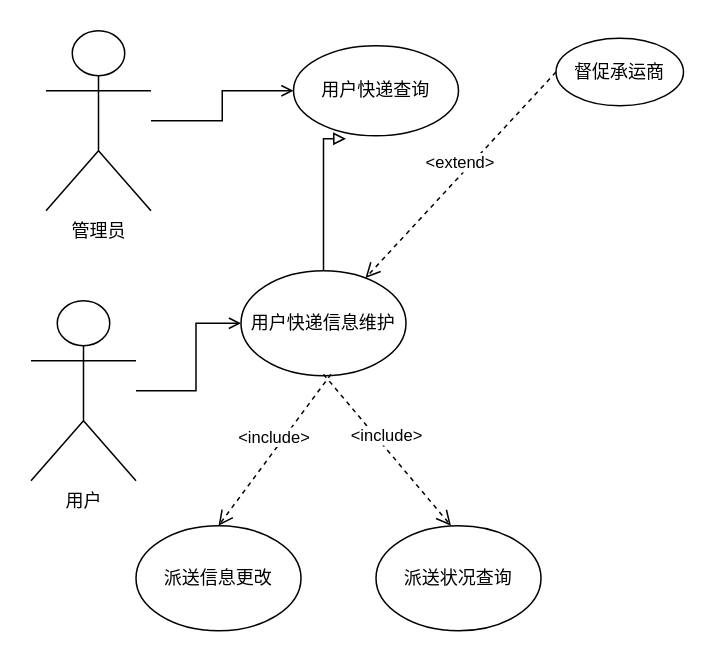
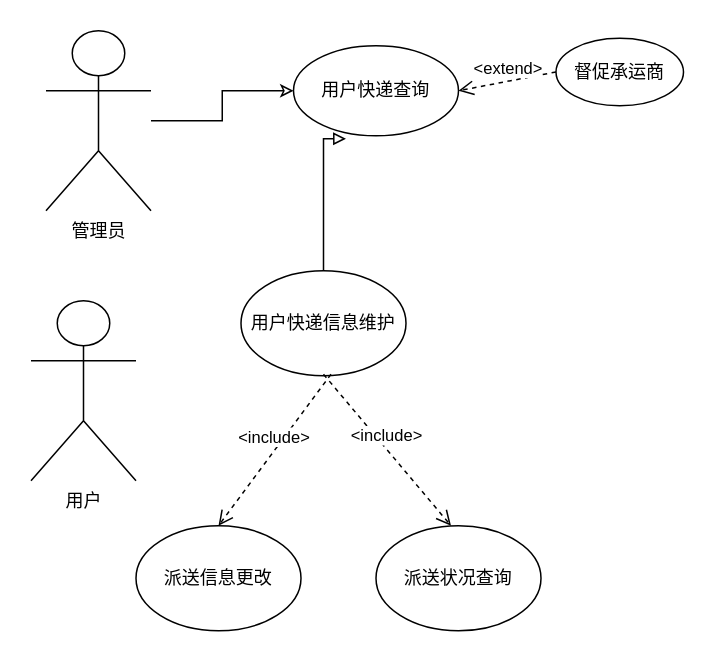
edge "管理员" -> "用户快递查询": arrowhead open -> classic
edge "督促承运商" -> "用户快递信息维护": now "督促承运商" -> "用户快递查询"
edge "用户" -> "用户快递信息维护": removed
